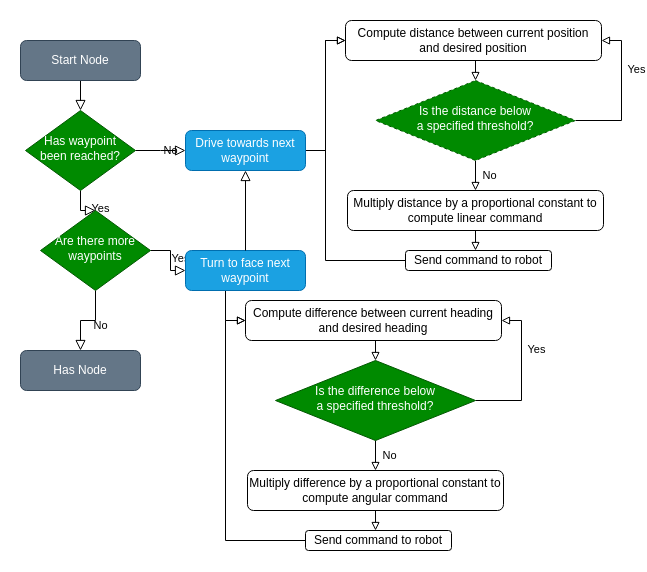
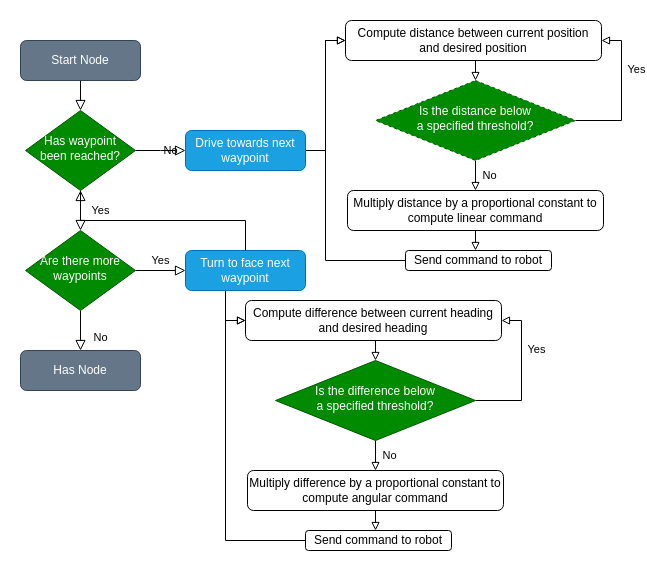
edge "Turn to face next waypoint" -> "Drive towards next waypoint": now "Turn to face next waypoint" -> "Has waypoint been reached?"
node "Are there more waypoints": moved (96, 251) -> (81, 271)
